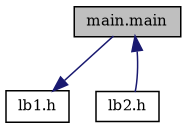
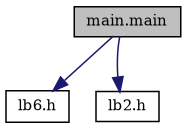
edge "lb2.h" -> "main.main": reversed
node "lb1.h": label "lb1.h" -> "lb6.h"
